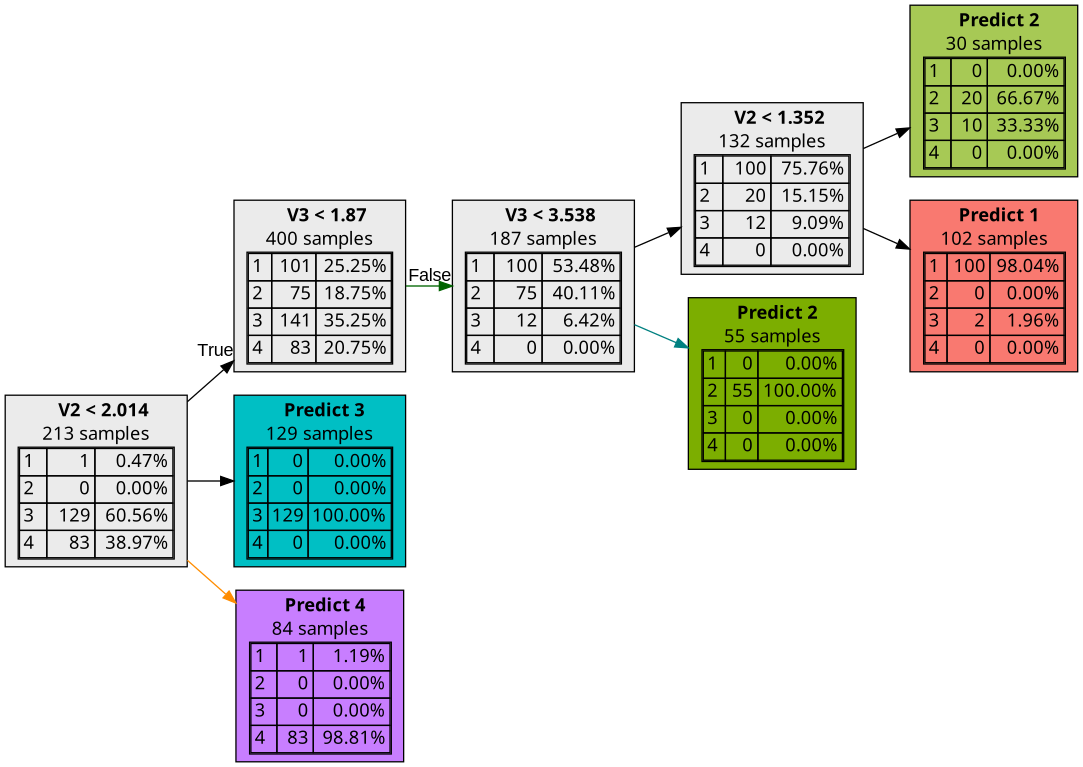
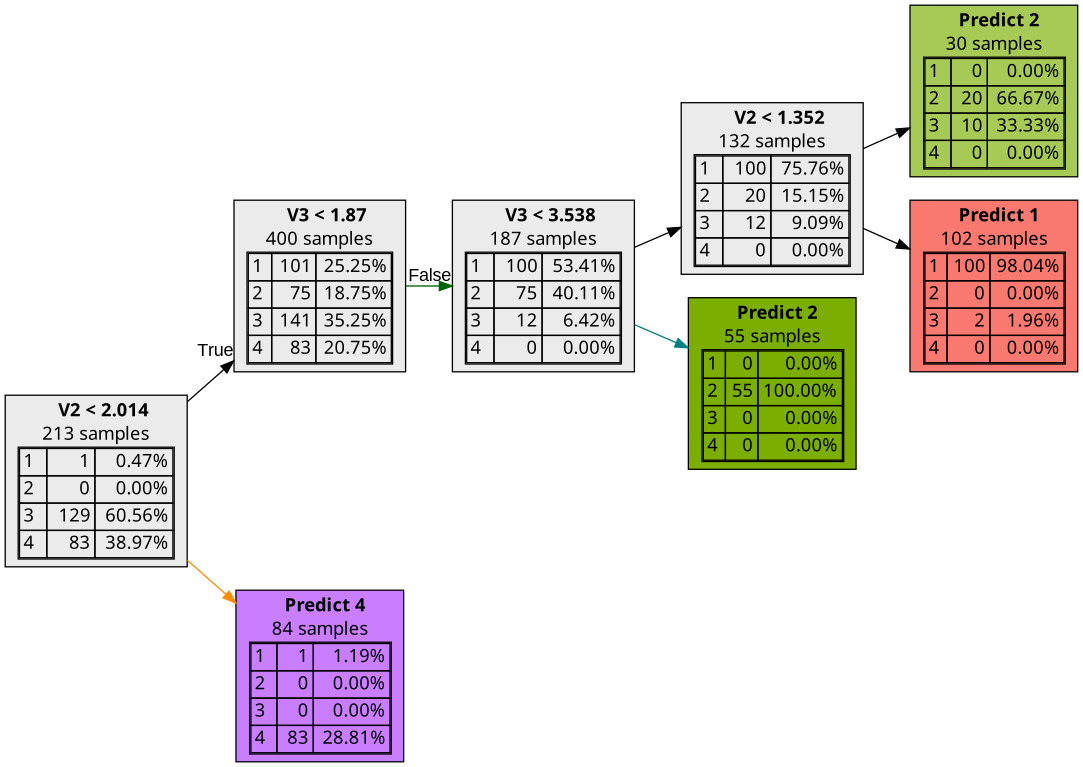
node "V3 < 3.538": text "53.48%" -> "53.41%"
node "Predict 3": removed
node "Predict 4": text "98.81%" -> "28.81%"
